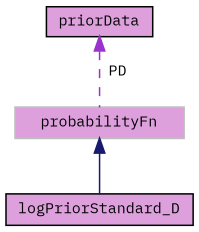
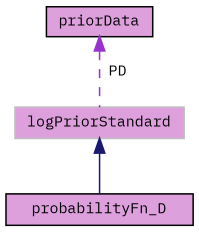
node "probabilityFn": label "probabilityFn" -> "logPriorStandard"
node "logPriorStandard_D": label "logPriorStandard_D" -> "probabilityFn_D"
